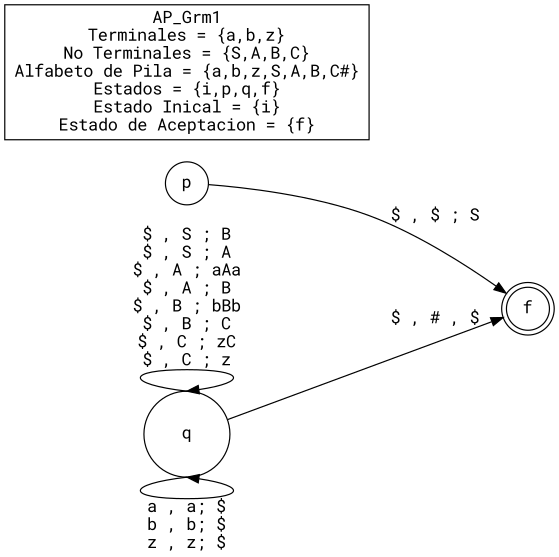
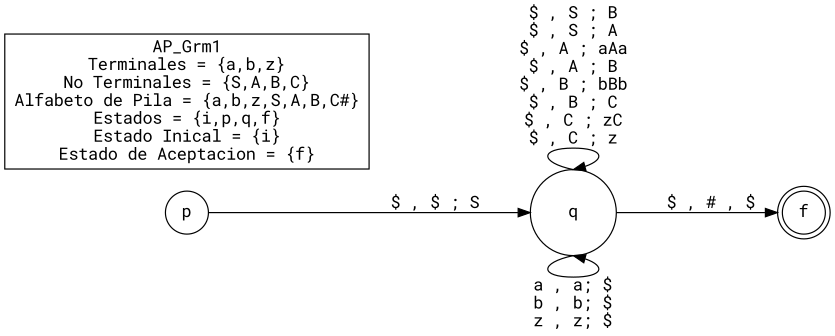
edge "p" -> "f": now "p" -> "q"
